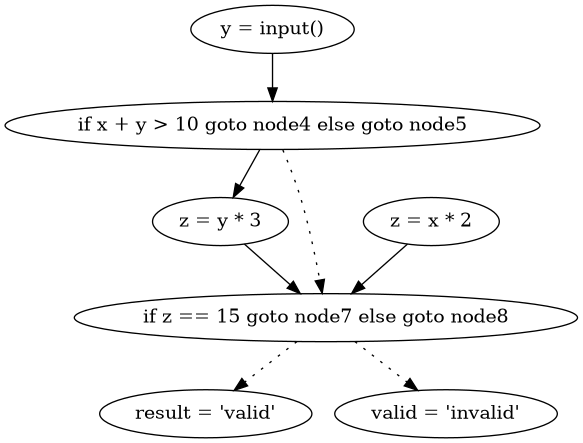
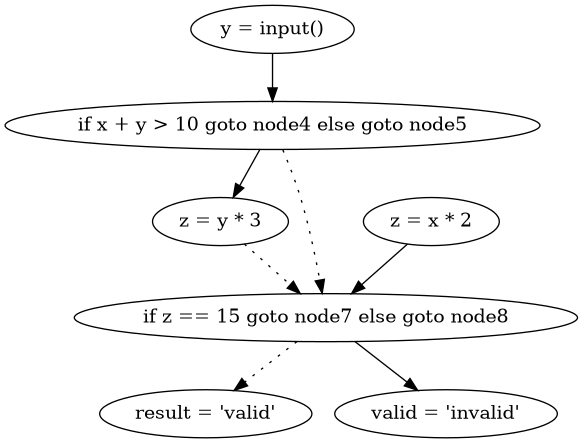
edge "z = y * 3" -> "if z == 15 goto node7 else goto node8": style solid -> dotted
edge "if z == 15 goto node7 else goto node8" -> "valid = 'invalid'": style dotted -> solid
